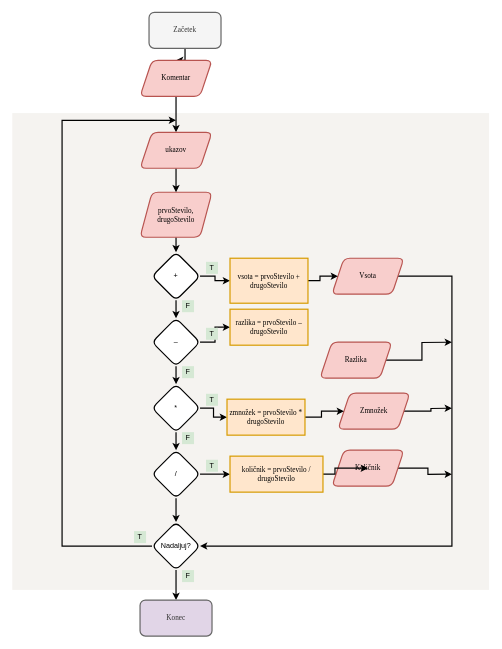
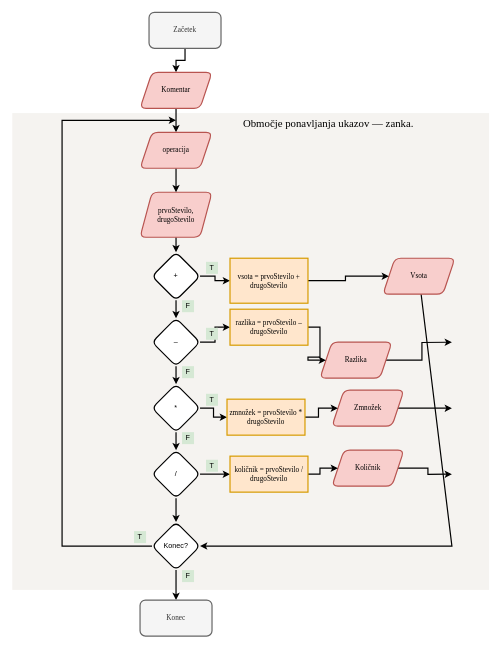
node "Komentar": moved (176, 78) -> (176, 90)
node "Območje ponavljanja ukazov — zanka.": added
node "ukazov": label "ukazov" -> "operacija"
node "Vsota": moved (368, 276) -> (419, 276)
edge "razlika = prvoStevilo – drugoStevilo" -> "Razlika": added
node "Zmnožek": moved (374, 411) -> (368, 408)
node "količnik = prvoStevilo / drugoStevilo": size 93x36 -> 78x36
node "Nadaljuj?": label "Nadaljuj?" -> "Konec?"
node "Konec": fillcolor #e1d5e7 -> #f5f5f5
